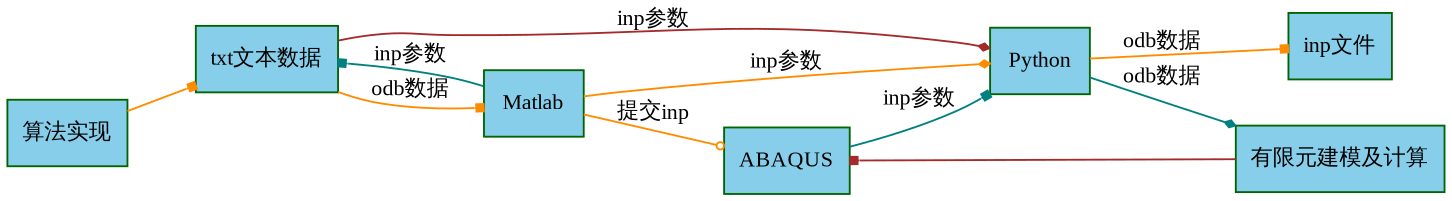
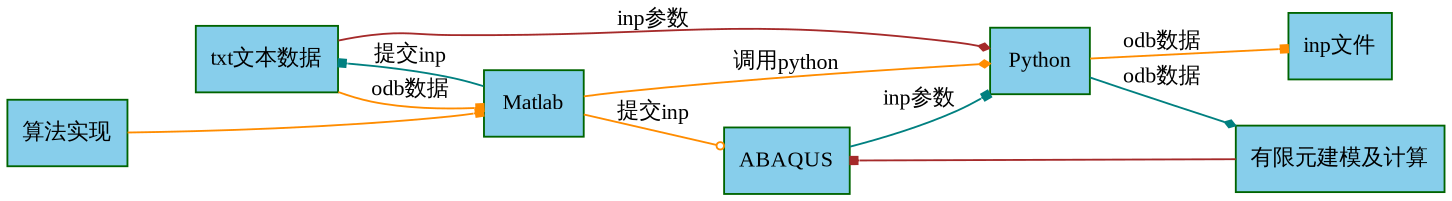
edge "Matlab" -> "txt文本数据": label "inp参数" -> "提交inp"
edge "Matlab" -> "Python": label "inp参数" -> "调用python"
edge "算法实现" -> "txt文本数据": now "算法实现" -> "Matlab"
